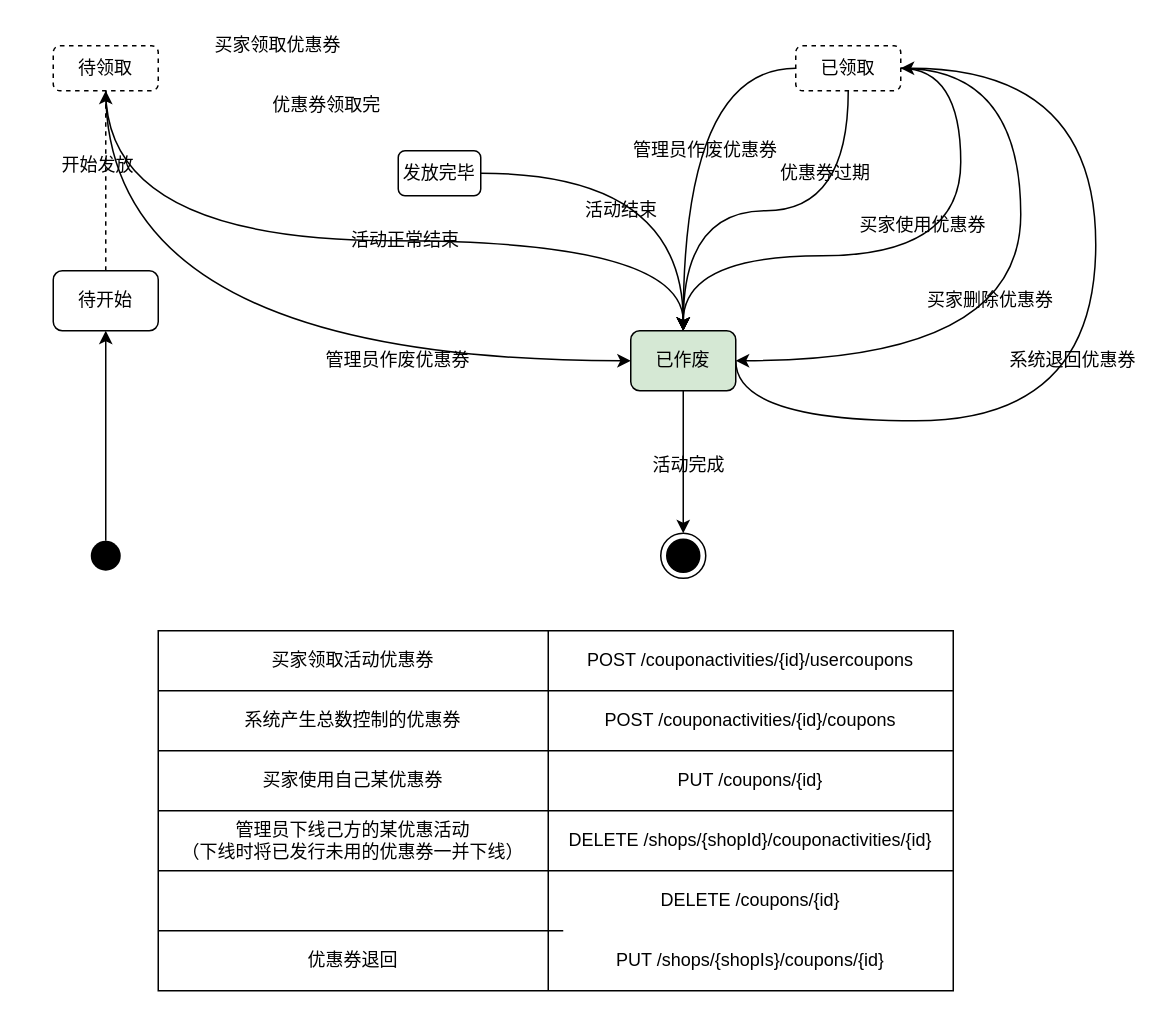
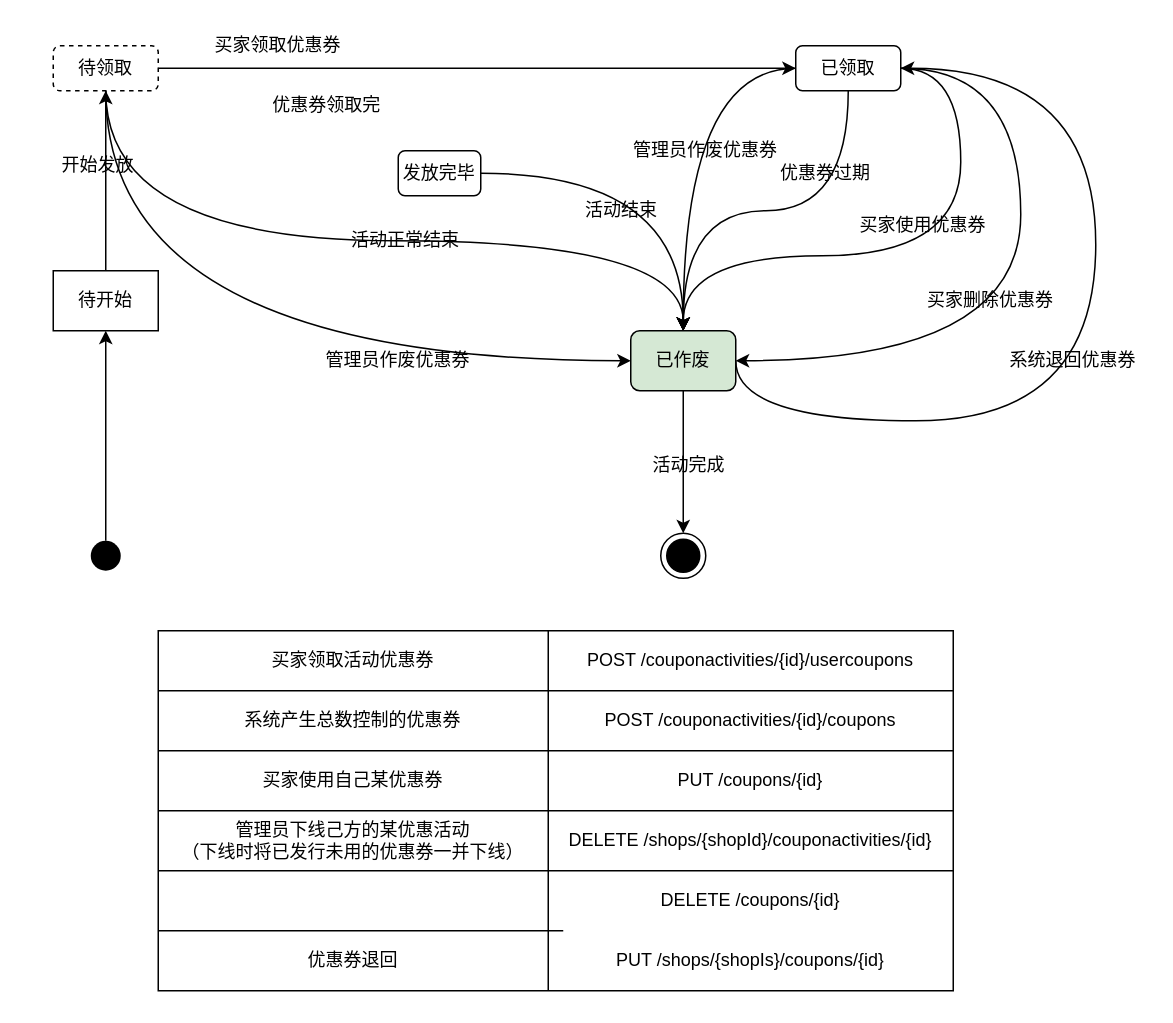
edge "待领取" -> "已领取": added
node "已领取": style dashed -> solid
edge "待开始" -> "待领取": style dashed -> solid
node "待开始": shape rounded rectangle -> rectangle
